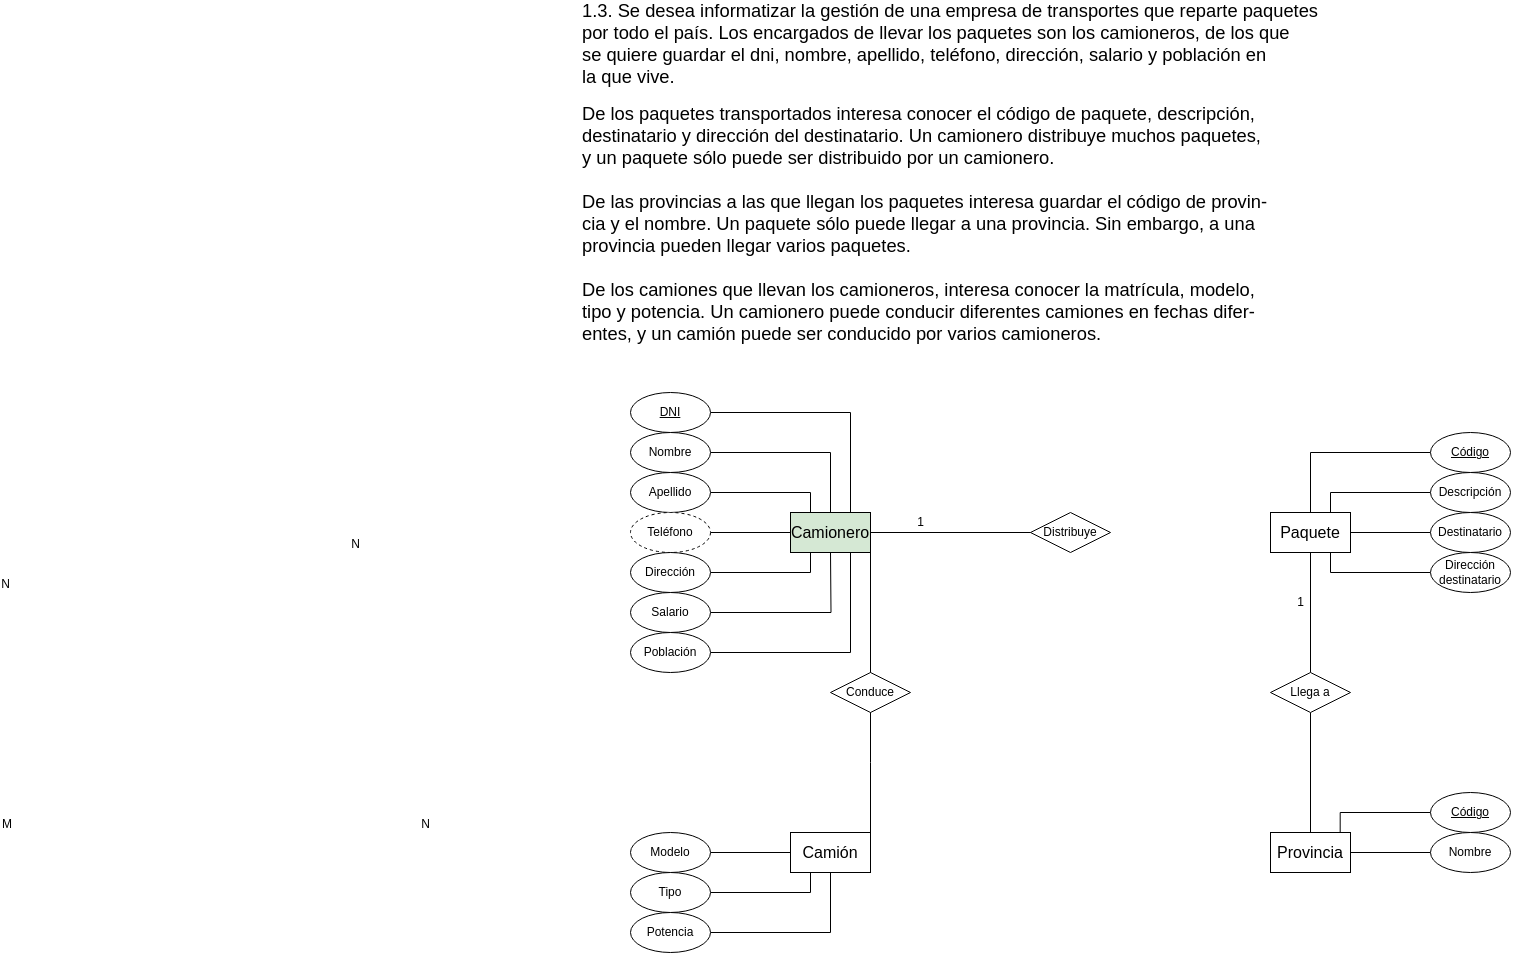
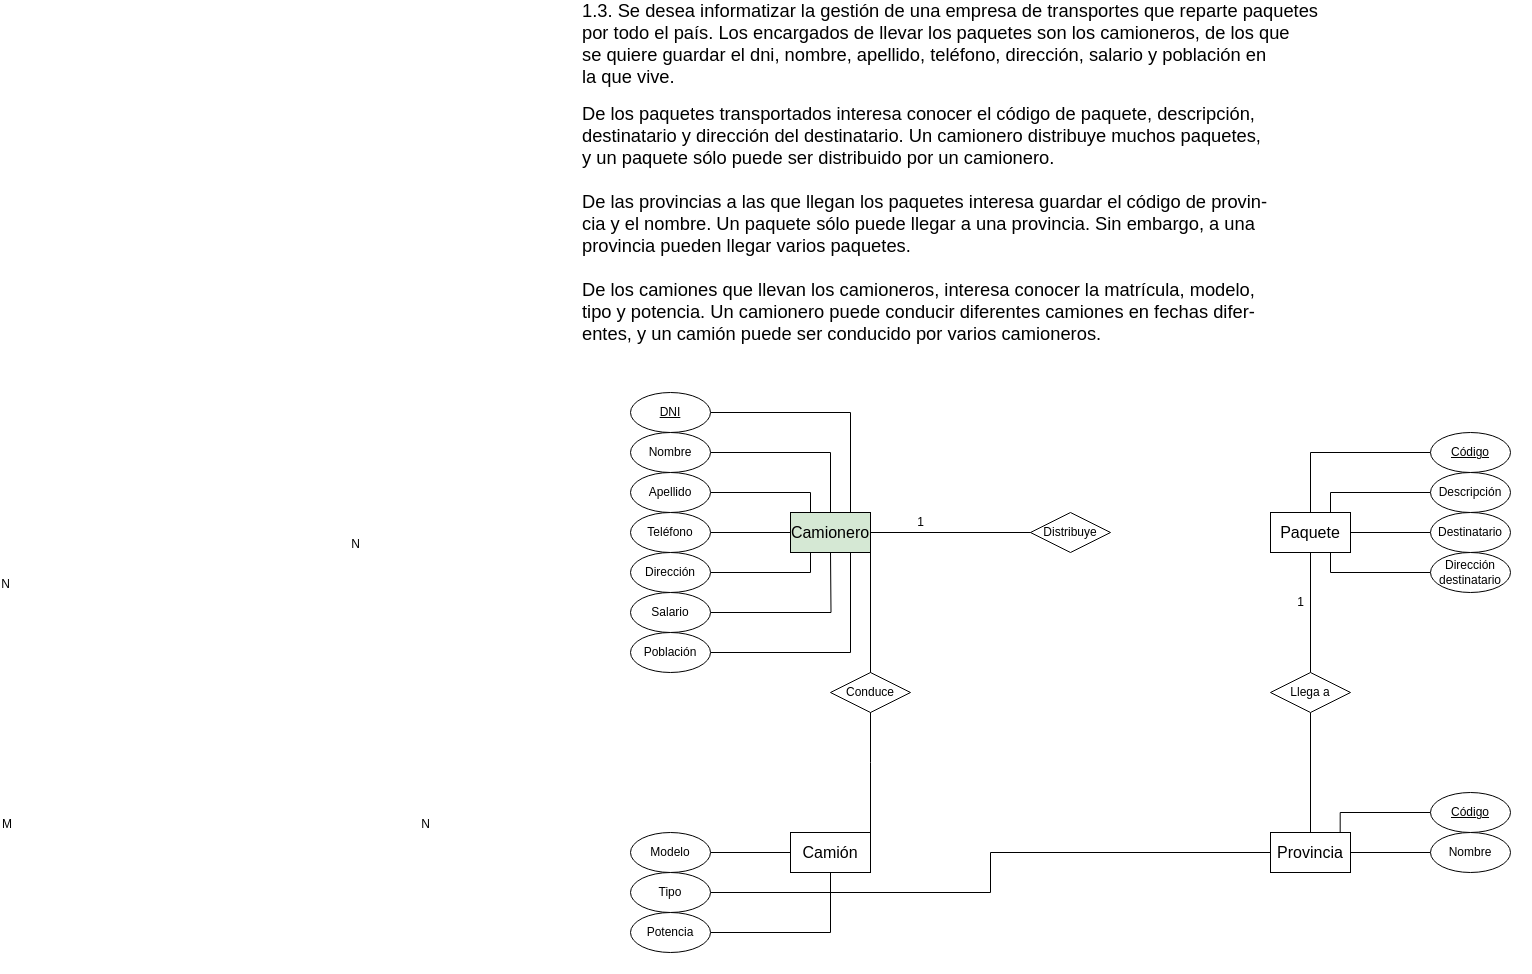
node "Teléfono": style dashed -> solid
edge "Camión" -- "Tipo": now "Provincia" -- "Tipo"
